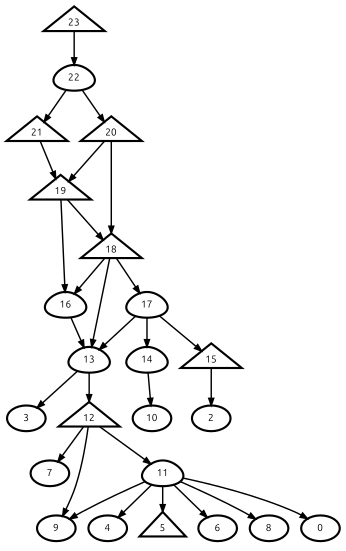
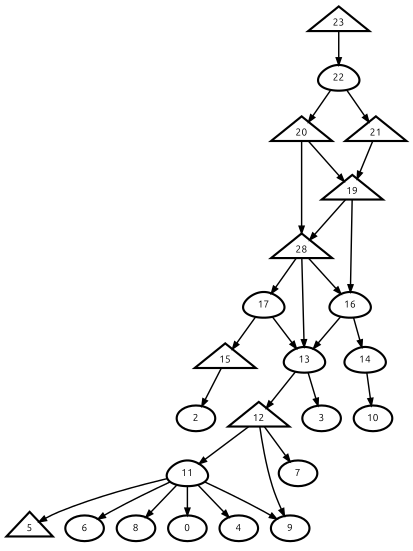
node "18": label "18" -> "28"
edge "17" -> "14": now "16" -> "14"
